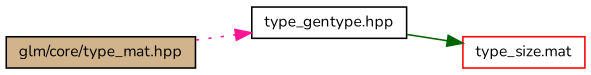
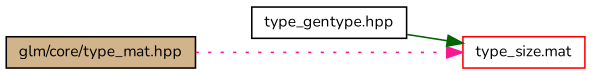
edge "glm/core/type_mat.hpp" -> "type_gentype.hpp": now "glm/core/type_mat.hpp" -> "type_size.mat"
